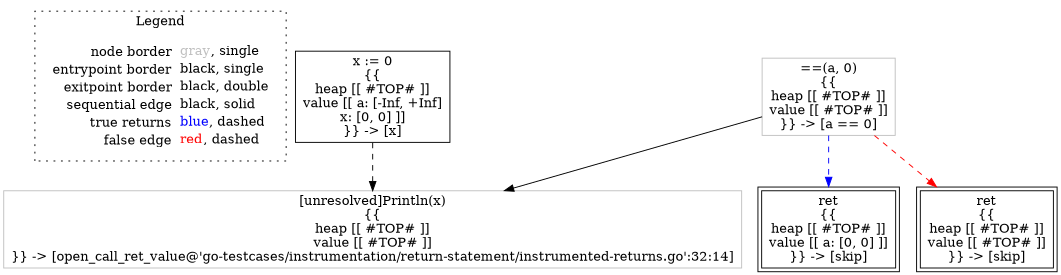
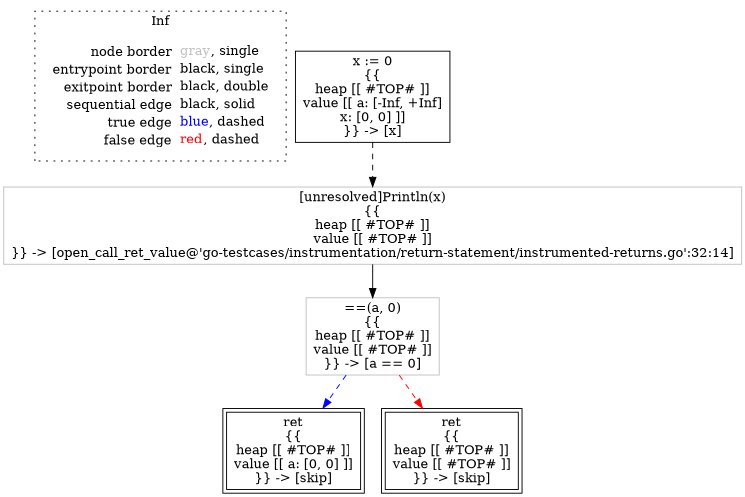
cluster "Legend": label "Legend" -> "Inf"
node "node border": text "true returns" -> "true edge"
edge "==(a, 0)" -> "[unresolved]Println(x)": reversed
